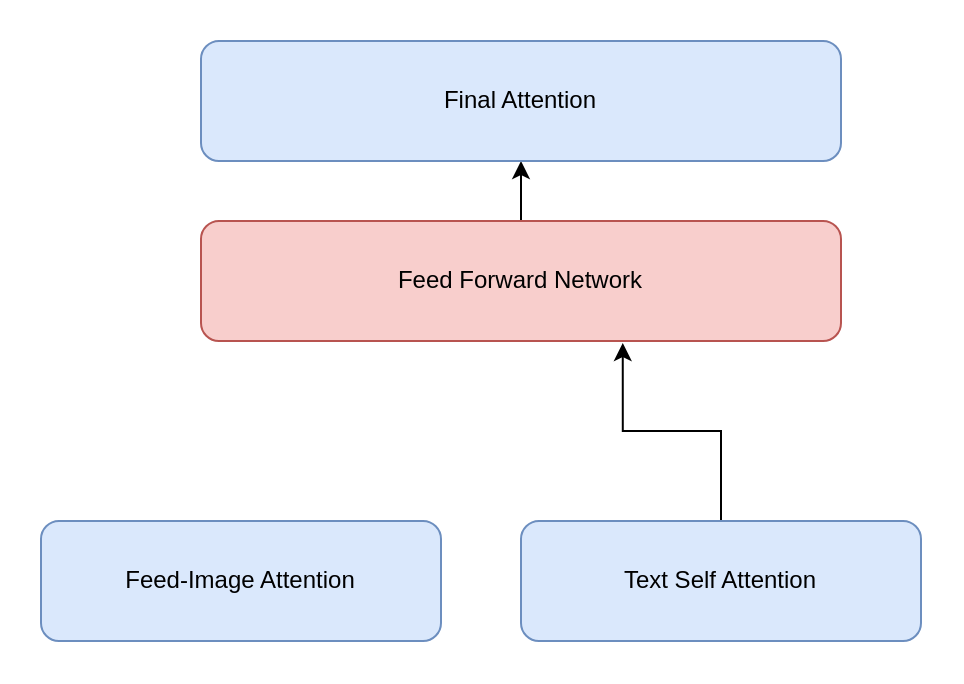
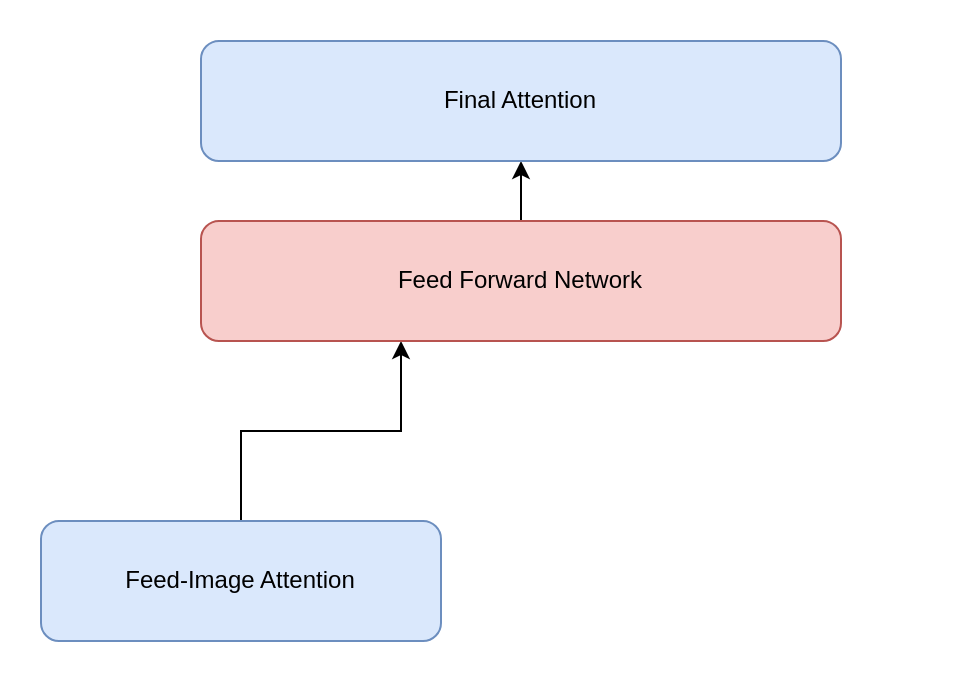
edge "Feed-Image Attention" -> "Feed Forward Network": added
edge "Text Self Attention" -> "Feed Forward Network": removed
node "Text Self Attention": removed
